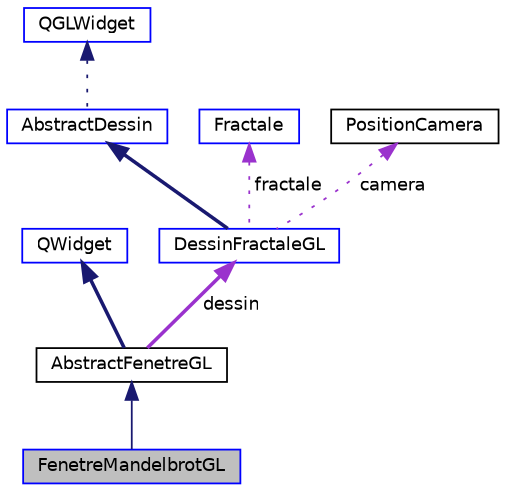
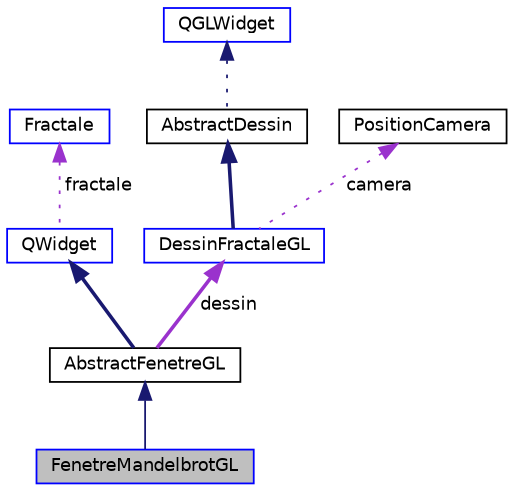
node "AbstractDessin": color blue -> black
edge "DessinFractaleGL" -> "Fractale": now "QWidget" -> "Fractale"
